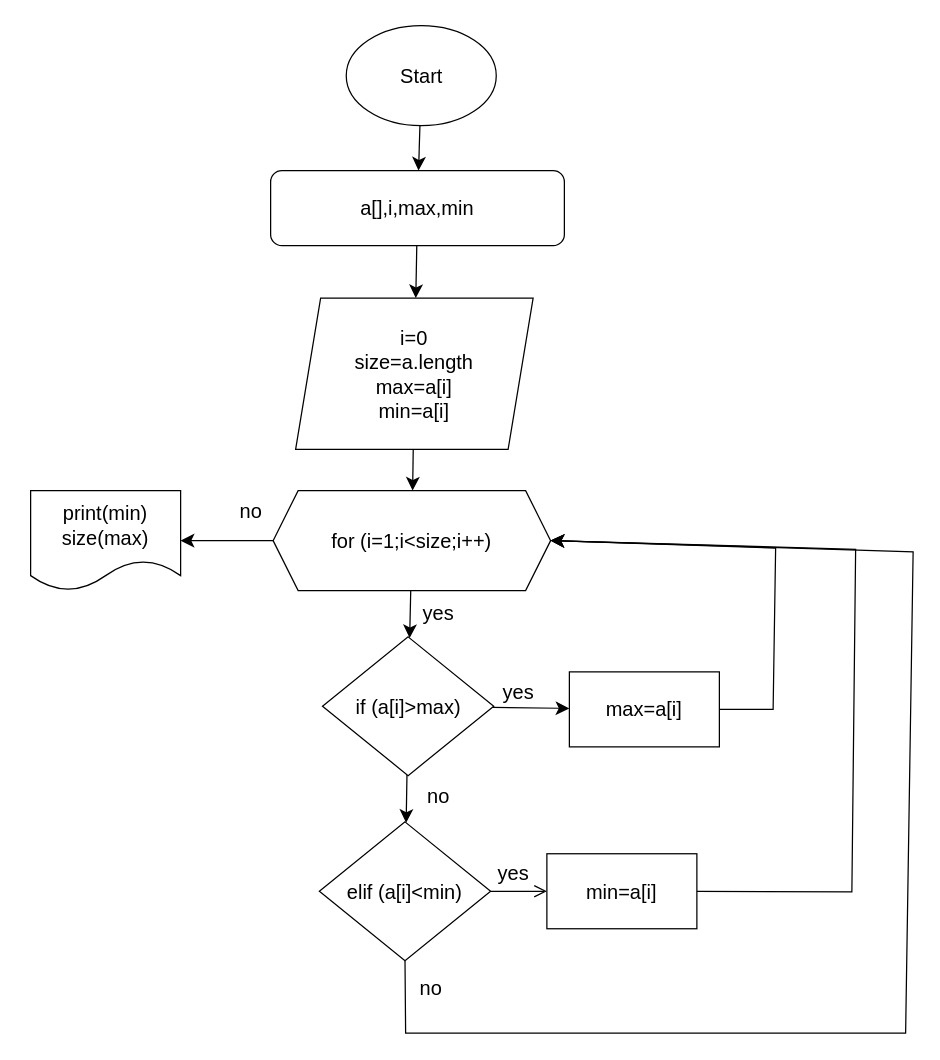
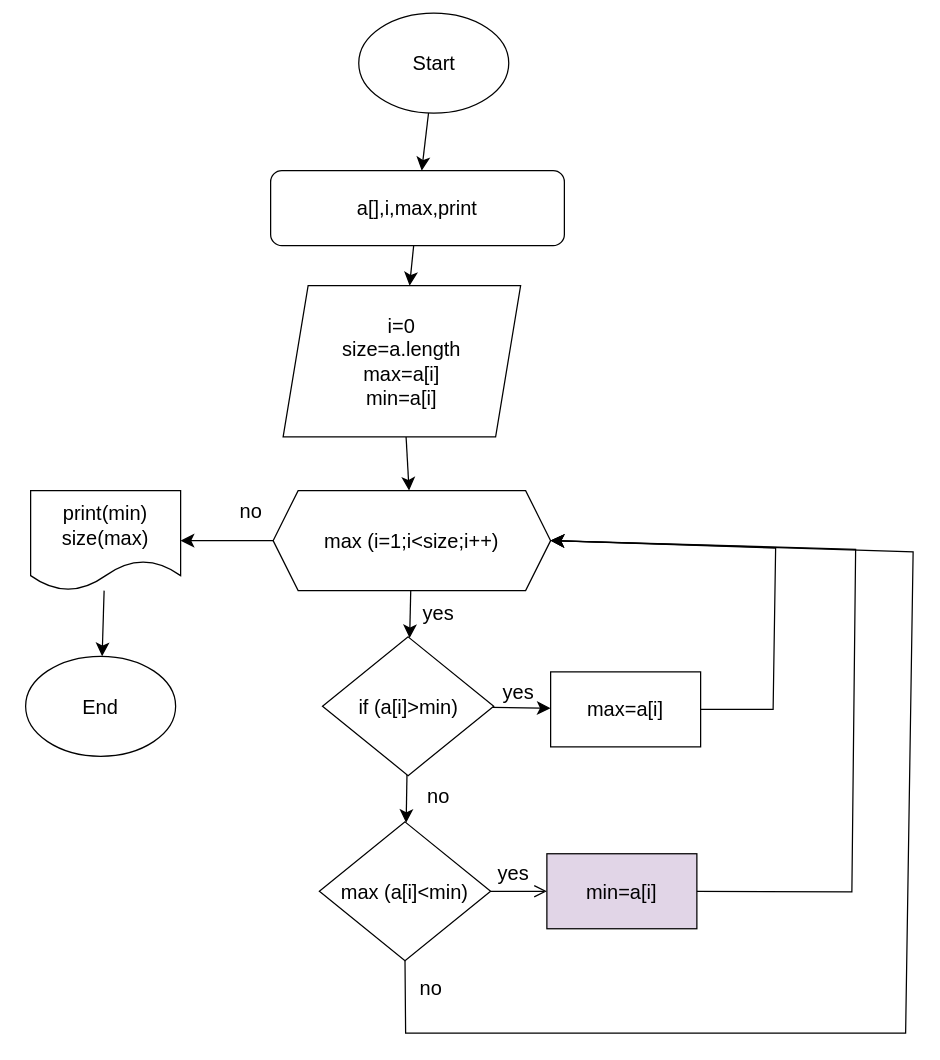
node "Start": moved (421, 76) -> (434, 63)
node "a[],i,max,min": label "a[],i,max,min" -> "a[],i,max,print"
node "i=0 size=a.length max=a[i] min=a[i]": moved (414, 374) -> (402, 361)
node "for (i=1;i<size;i++)": label "for (i=1;i<size;i++)" -> "max (i=1;i<size;i++)"
edge "print(min) size(max)" -> "End": added
node "End": added
node "if (a[i]>max)": label "if (a[i]>max)" -> "if (a[i]>min)"
node "max=a[i]": moved (644, 709) -> (626, 709)
node "min=a[i]": fillcolor #ffffff -> #e1d5e7
node "elif (a[i]<min)": label "elif (a[i]<min)" -> "max (a[i]<min)"
